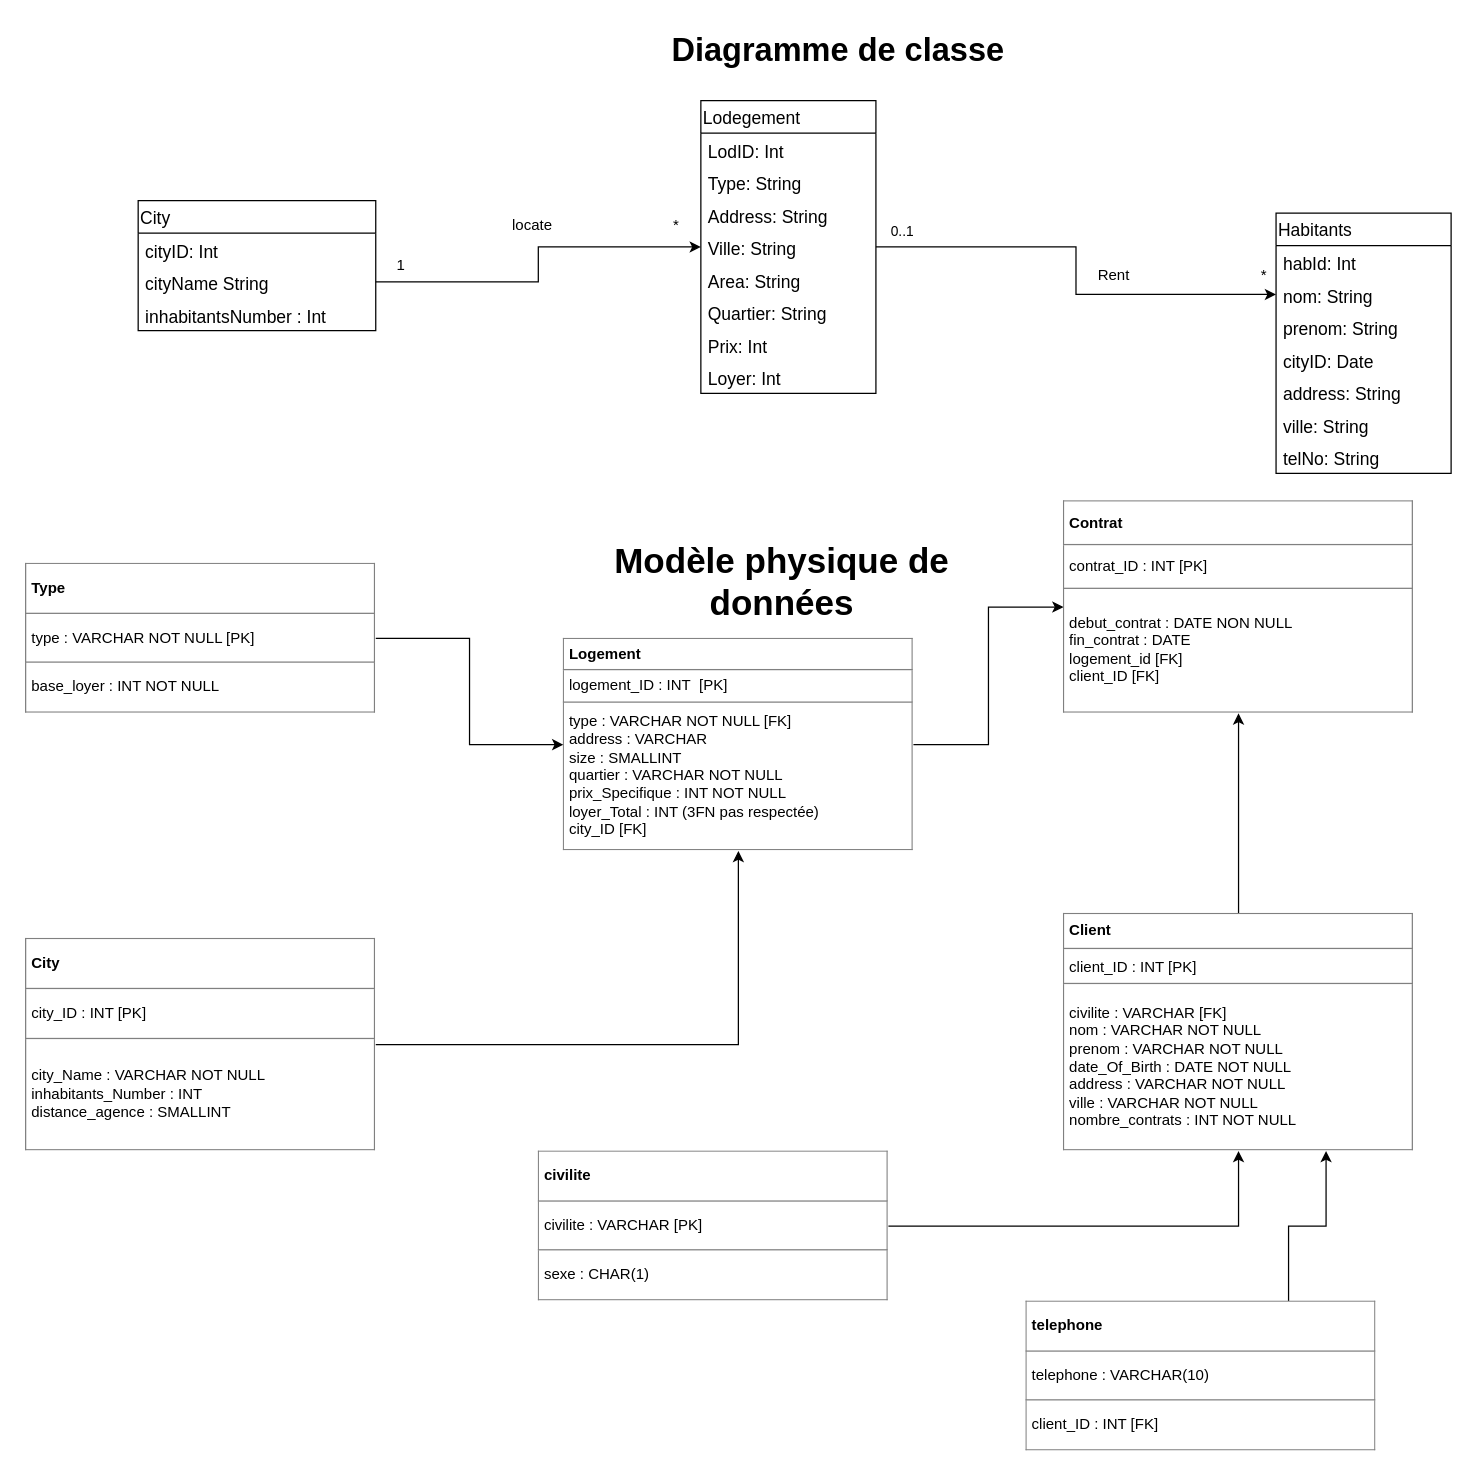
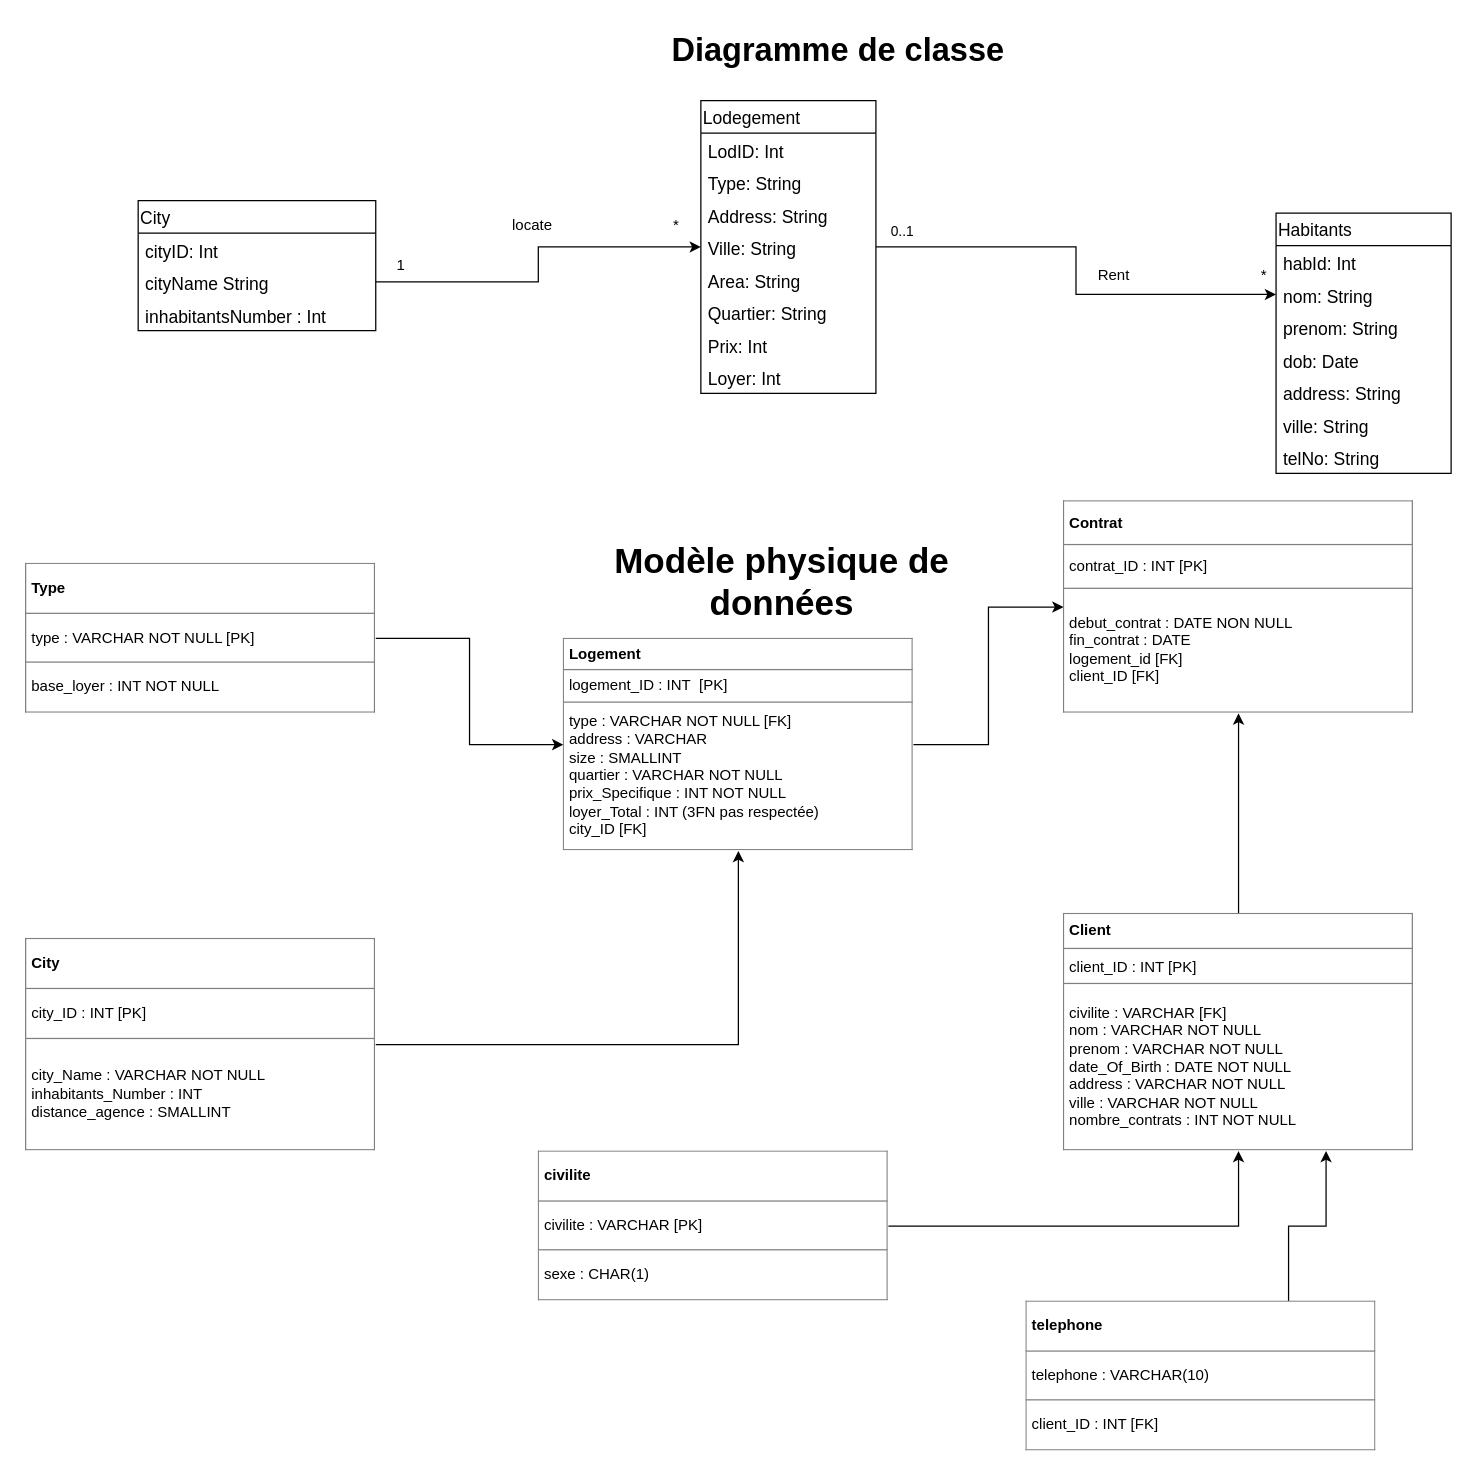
node "cityID: Date": label "cityID: Date" -> "dob: Date"
